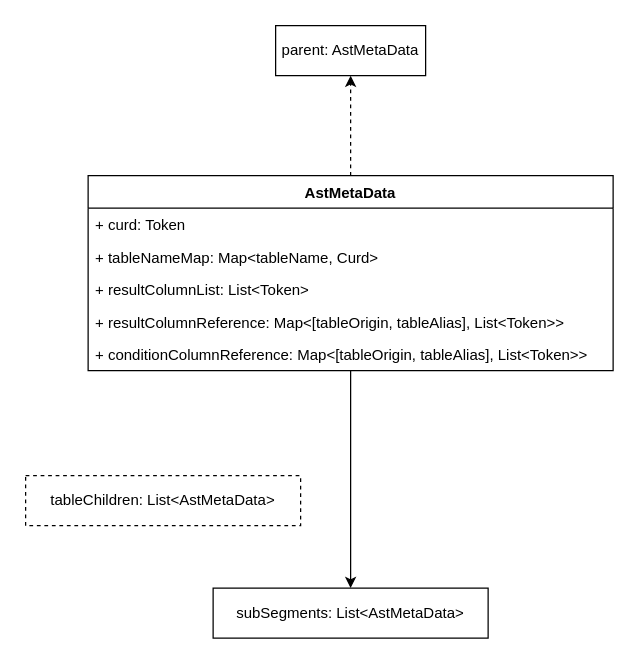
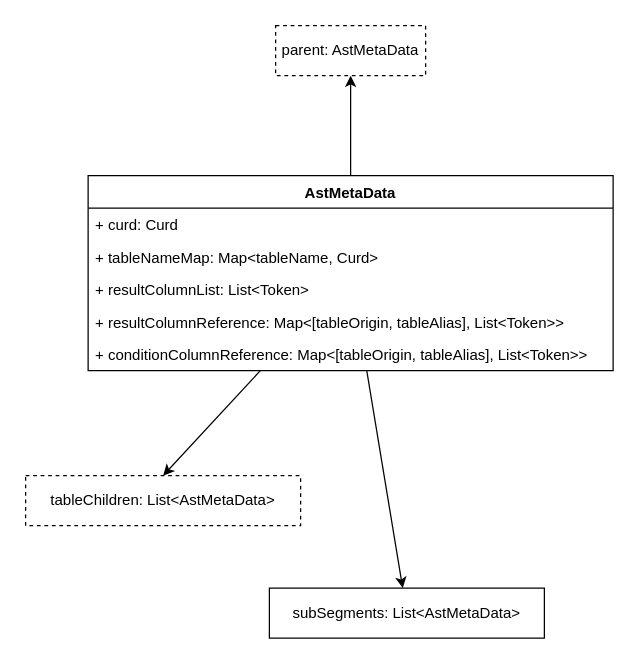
node "parent: AstMetaData": style solid -> dashed
edge "AstMetaData" -> "parent: AstMetaData": style dashed -> solid
node "+ curd: Token": label "+ curd: Token" -> "+ curd: Curd"
edge "AstMetaData" -> "tableChildren: List<AstMetaData>": added
node "subSegments: List<AstMetaData>": moved (351, 613) -> (407, 613)
